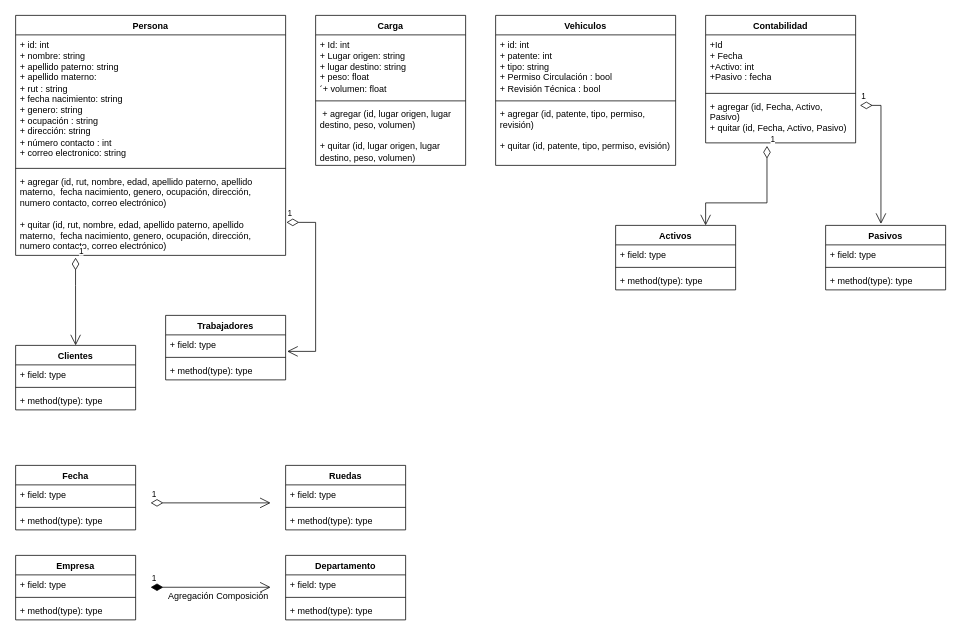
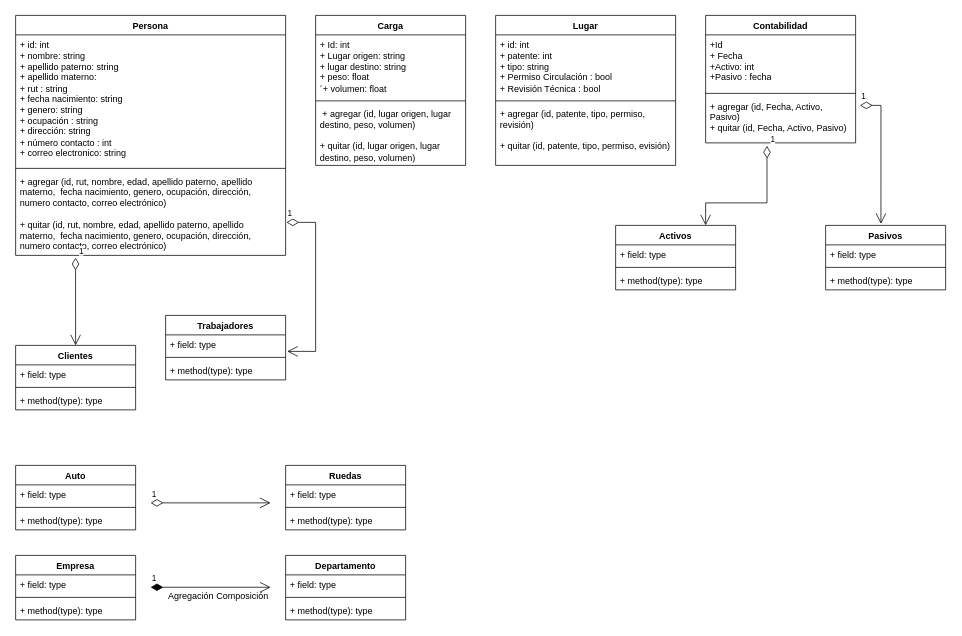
node "Vehiculos": label "Vehiculos" -> "Lugar"
node "Fecha": label "Fecha" -> "Auto"
